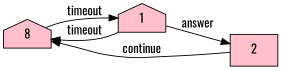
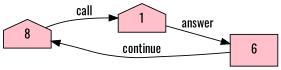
edge "8" -> "1": label "timeout" -> "call"
edge "1" -> "8": removed, label "timeout"
node "2": label "2" -> "6"
